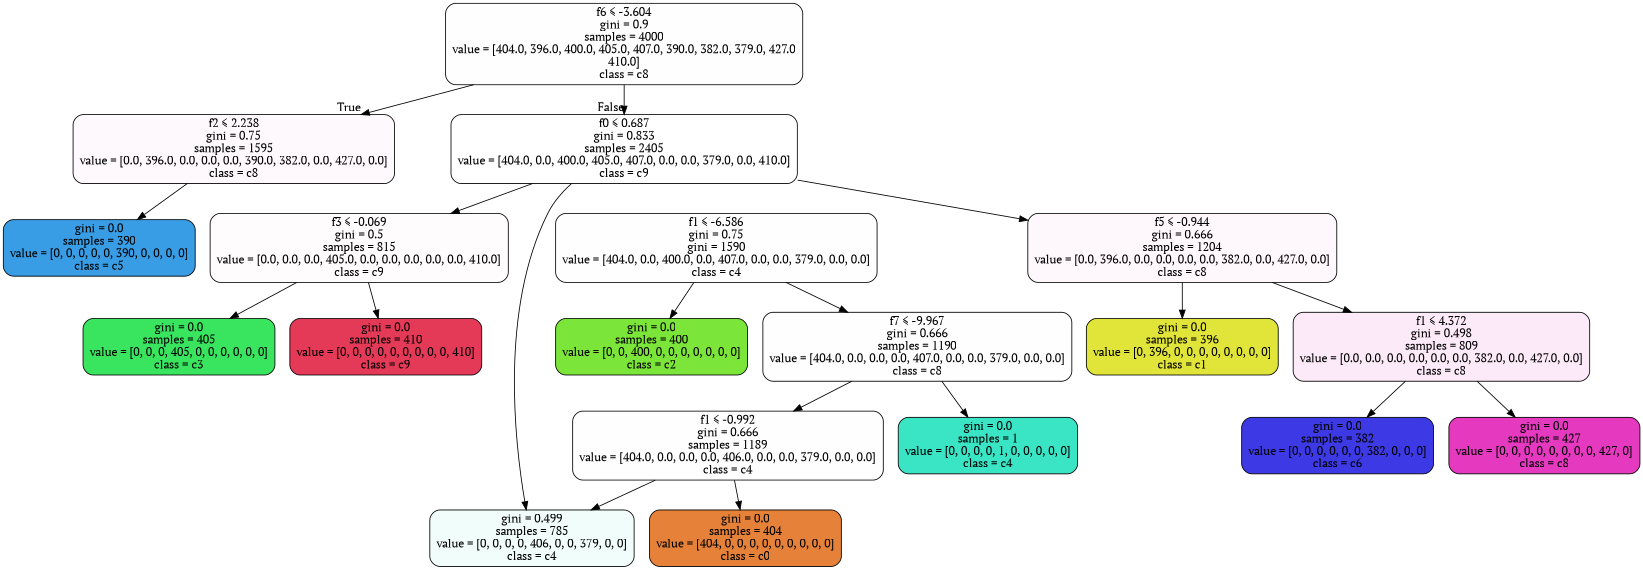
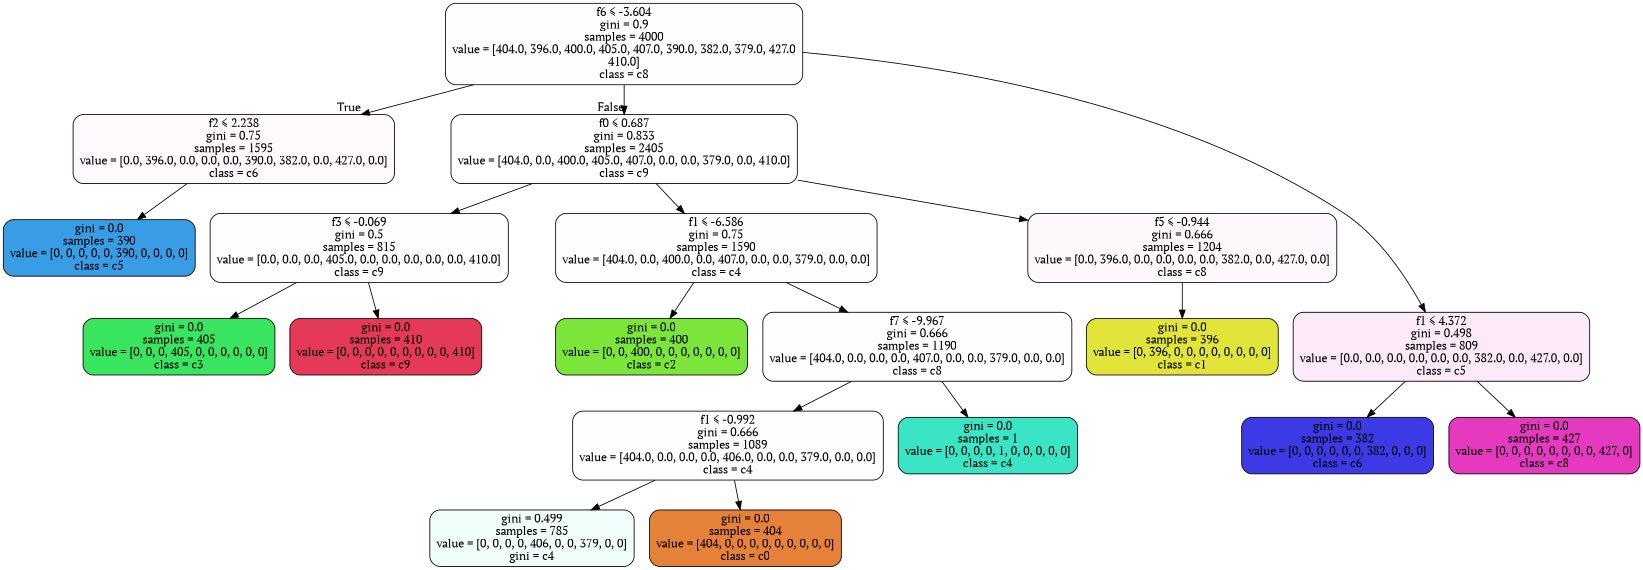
node "f2 ≤ 2.238": text "class = c8" -> "class = c6"
node "f1 ≤ -6.586": text "gini = 1590" -> "samples = 1590"
edge "f5 ≤ -0.944" -> "f1 ≤ 4.372": now "f6 ≤ -3.604" -> "f1 ≤ 4.372"
edge "f0 ≤ 0.687" -> "gini = 0.499": now "f0 ≤ 0.687" -> "f1 ≤ -6.586"
node "f1 ≤ 4.372": text "class = c8" -> "class = c5"
node "f1 ≤ -0.992": text "samples = 1189" -> "samples = 1089"
node "gini = 0.499": text "class = c4" -> "gini = c4"
